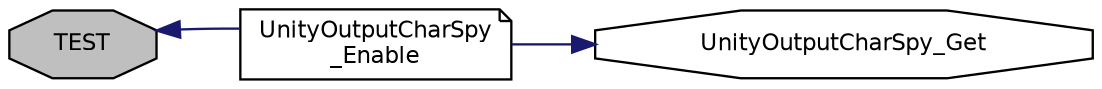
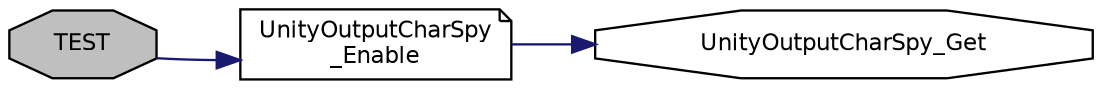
edge "UnityOutputCharSpy _Enable" -> "TEST": reversed
